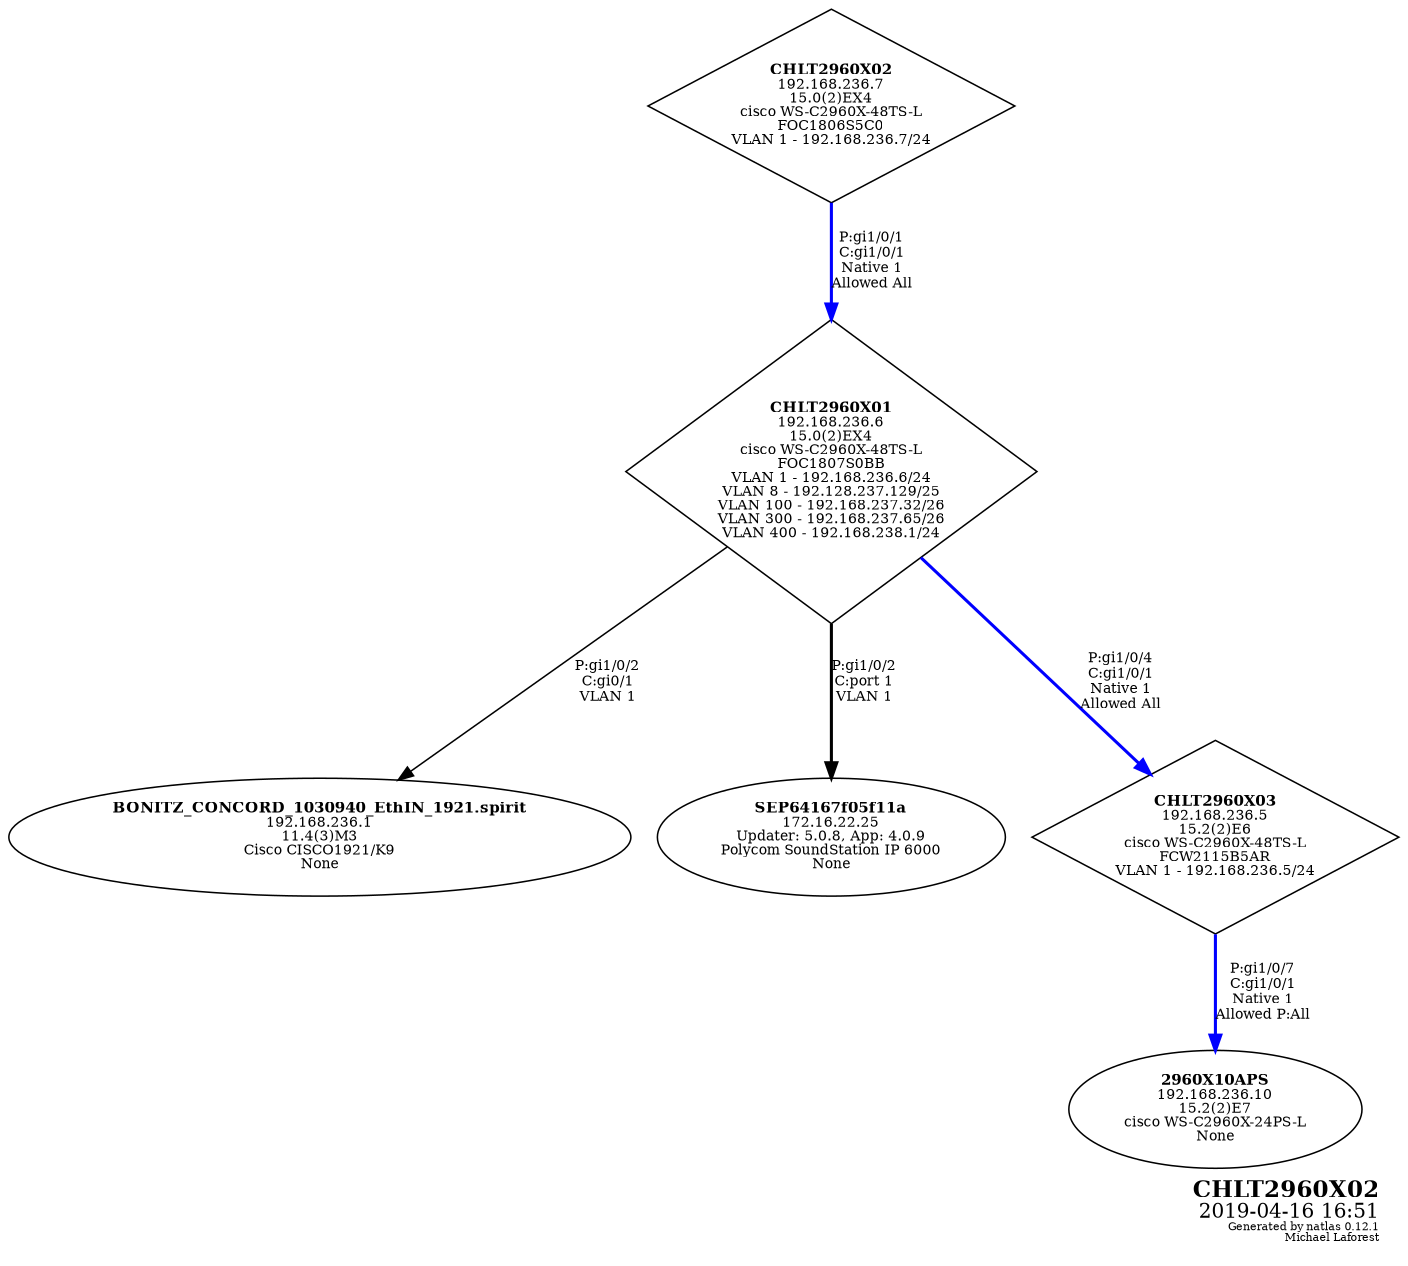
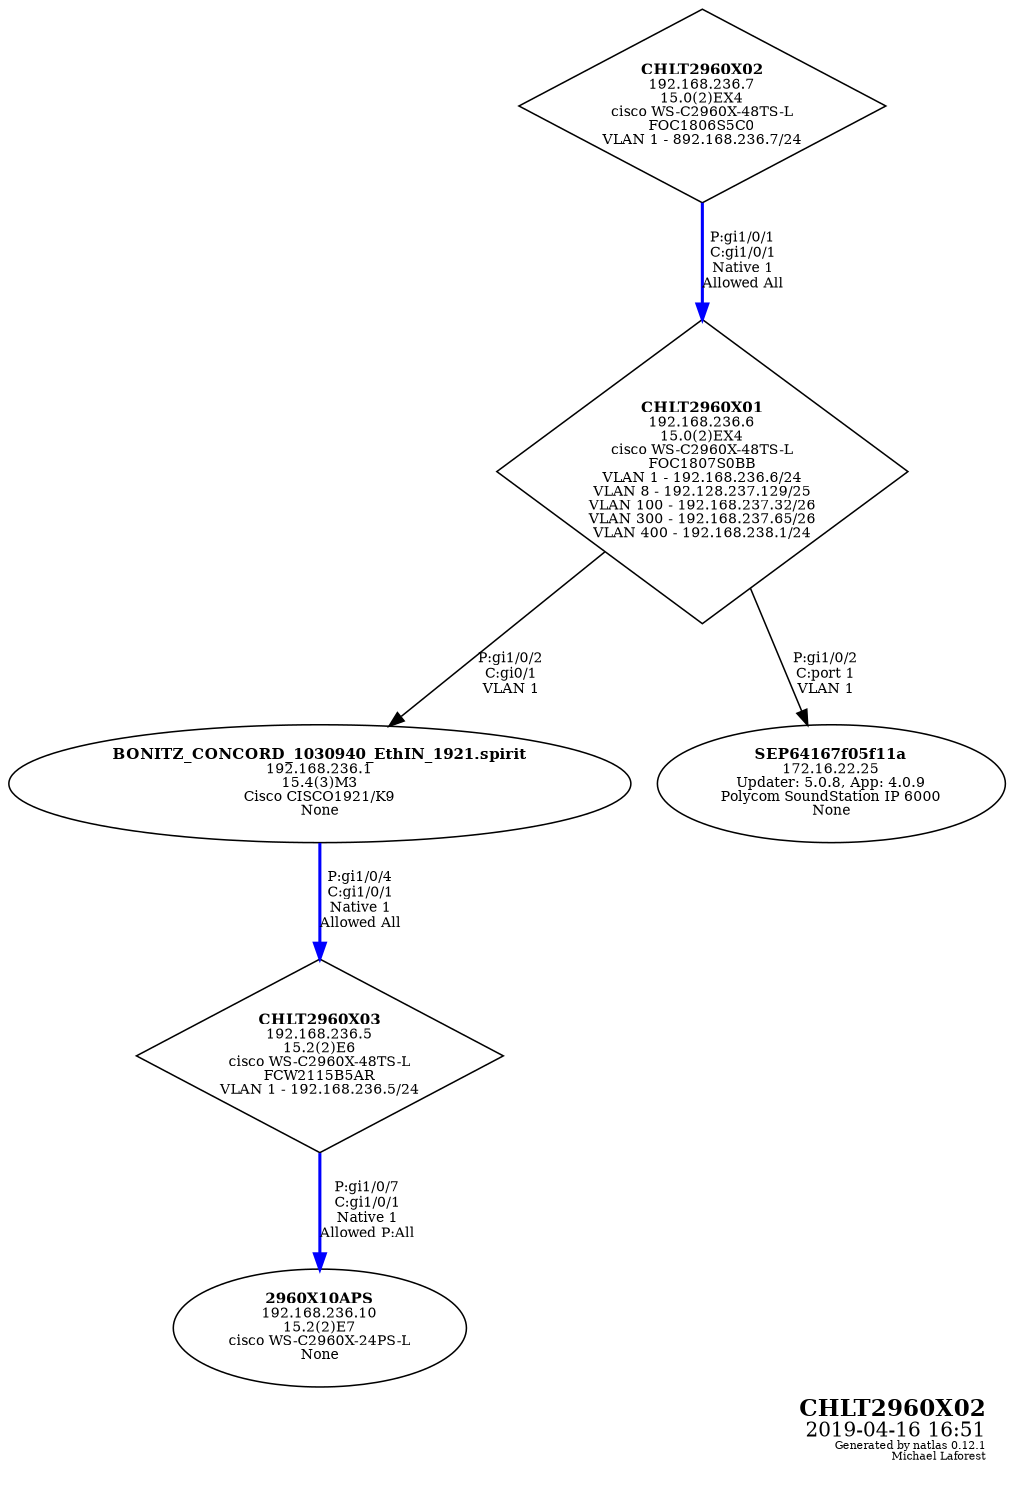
node "CHLT2960X02": text "VLAN 1 - 192.168.236.7/24" -> "VLAN 1 - 892.168.236.7/24"
edge "CHLT2960X01" -- "CHLT2960X03": now "BONITZ_CONCORD_1030940_EthIN_1921.spirit" -- "CHLT2960X03"
edge "CHLT2960X01" -- "SEP64167f05f11a": style bold -> solid
node "BONITZ_CONCORD_1030940_EthIN_1921.spirit": text "11.4(3)M3" -> "15.4(3)M3"
